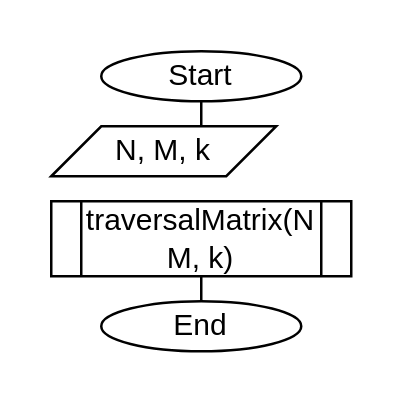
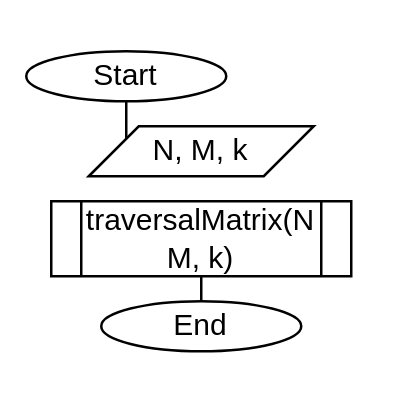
node "Start": moved (201, 76) -> (126, 76)
node "N, M, k": moved (164, 151) -> (201, 151)
